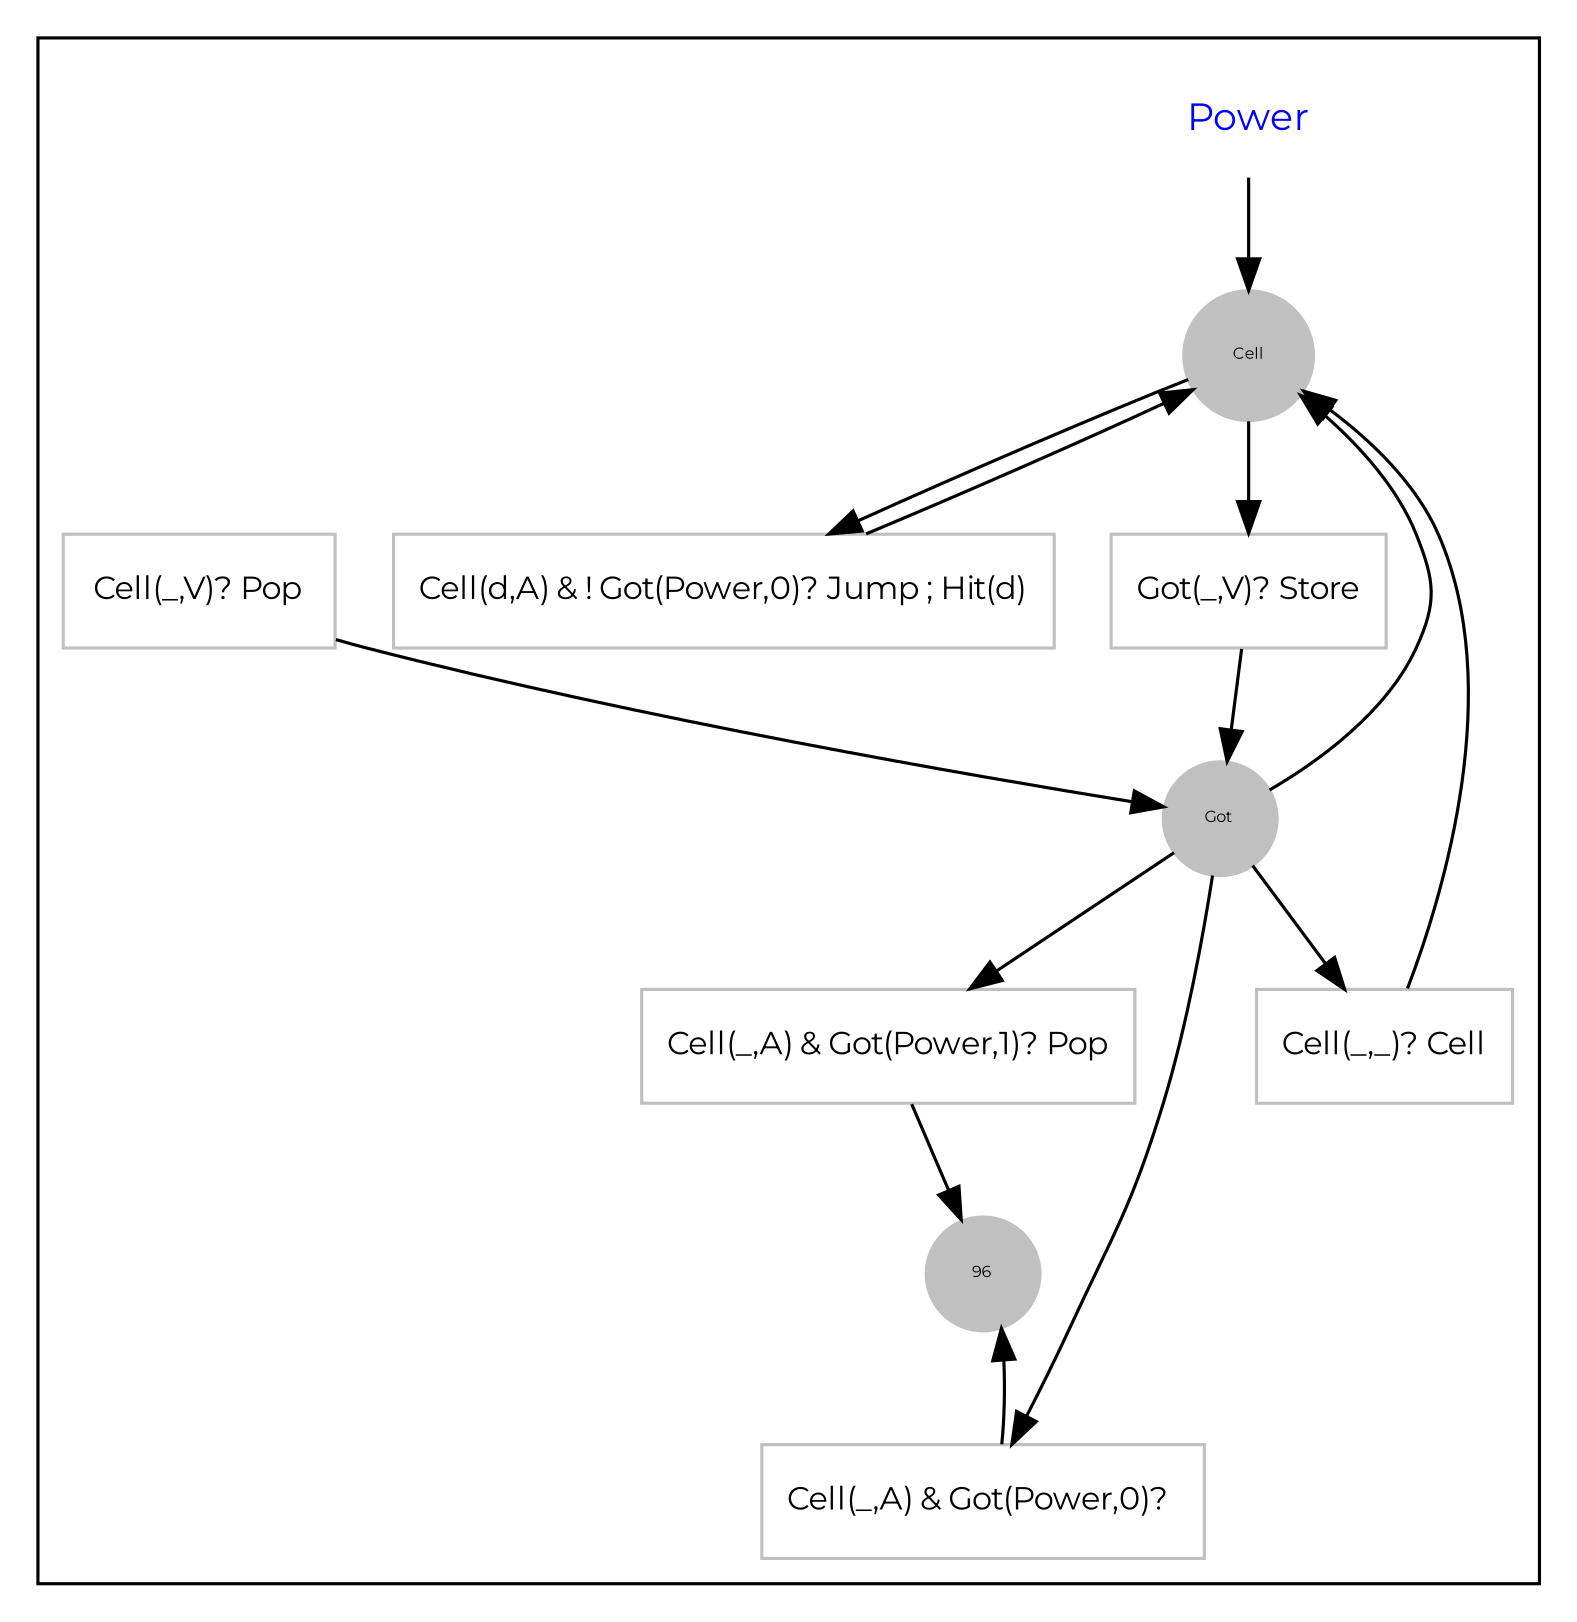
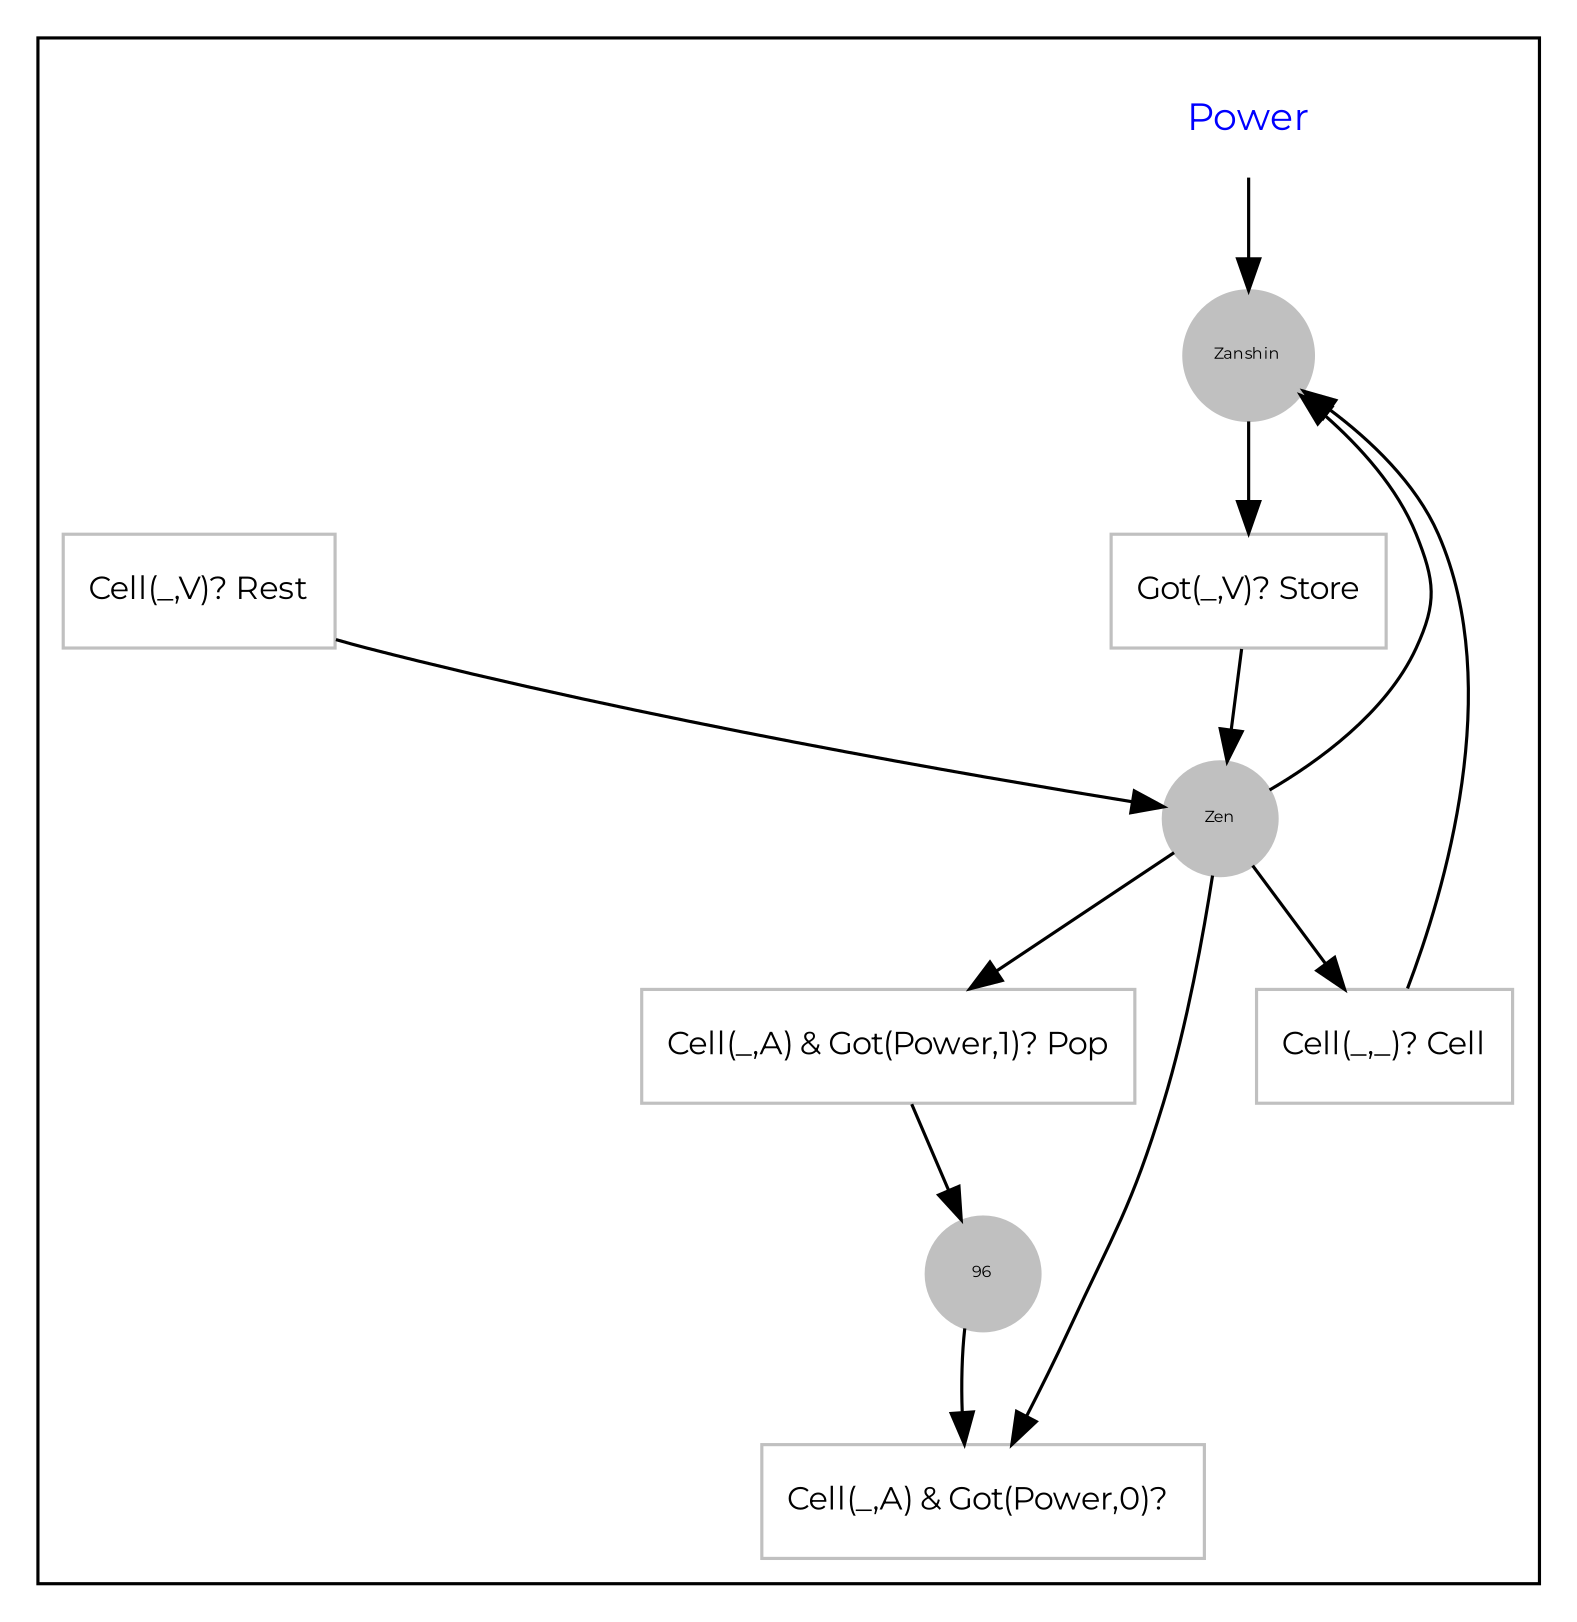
node "Cell": label "Cell" -> "Zanshin"
node "Cell(_,V)? Pop": label "Cell(_,V)? Pop" -> "Cell(_,V)? Rest"
node "Cell(d,A) & ! Got(Power,0)? Jump ; Hit(d)": removed
node "Got": label "Got" -> "Zen"
edge "Cell(_,A) & Got(Power,0)?" -> "96": reversed
